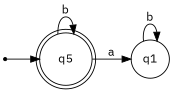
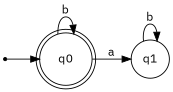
node "q5": label "q5" -> "q0"
